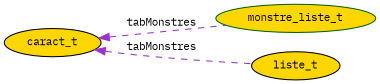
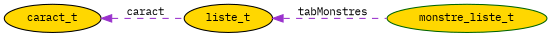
edge "monstre_liste_t" -> "caract_t": now "monstre_liste_t" -> "liste_t"
edge "liste_t" -> "caract_t": label " tabMonstres" -> " caract"
